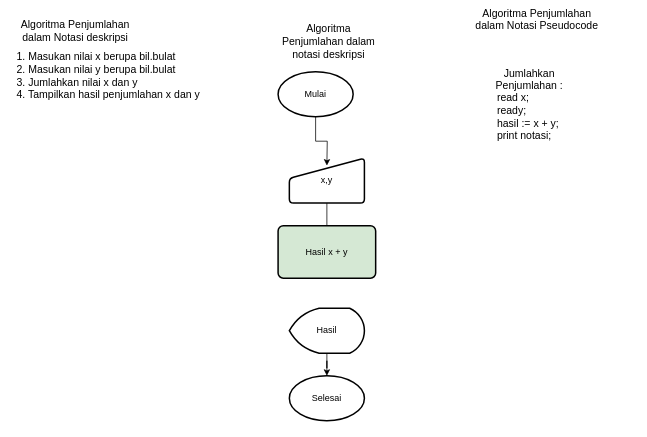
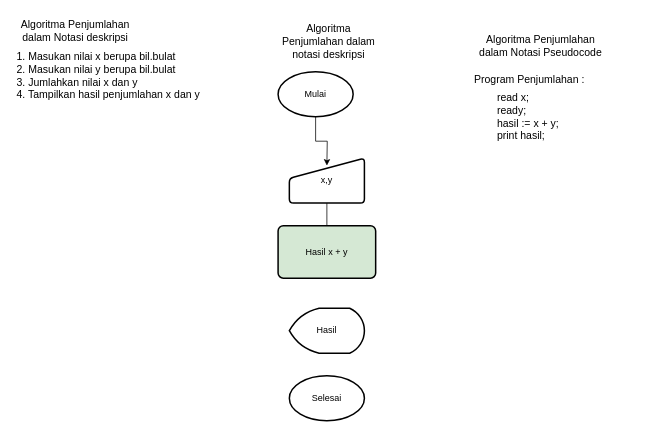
node "Algoritma Penjumlahan dalam Notasi Pseudocode": moved (537, 19) -> (540, 45)
node "Jumlahkan Penjumlahan :": label "Jumlahkan Penjumlahan :" -> "Program Penjumlahan :"
node "read x; ready; hasil := x + y; print notasi;": label "read x; ready; hasil := x + y; print notasi;" -> "read x; ready; hasil := x + y; print hasil;"
edge "Hasil" -> "Selesai": removed
